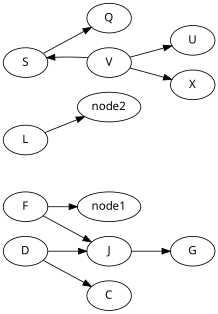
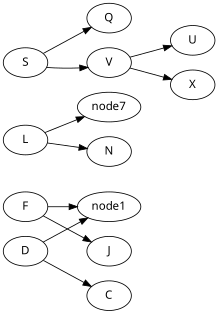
edge "V" -> "S": reversed
node "node2": label "node2" -> "node7"
node "N": added
edge "D" -> "J": now "D" -> "node1"
node "G": removed
